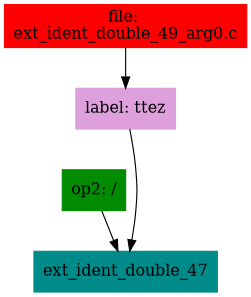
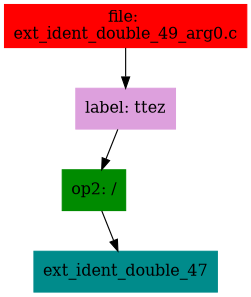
edge "label: ttez" -> "ext_ident_double_47": now "label: ttez" -> "op2: /"
